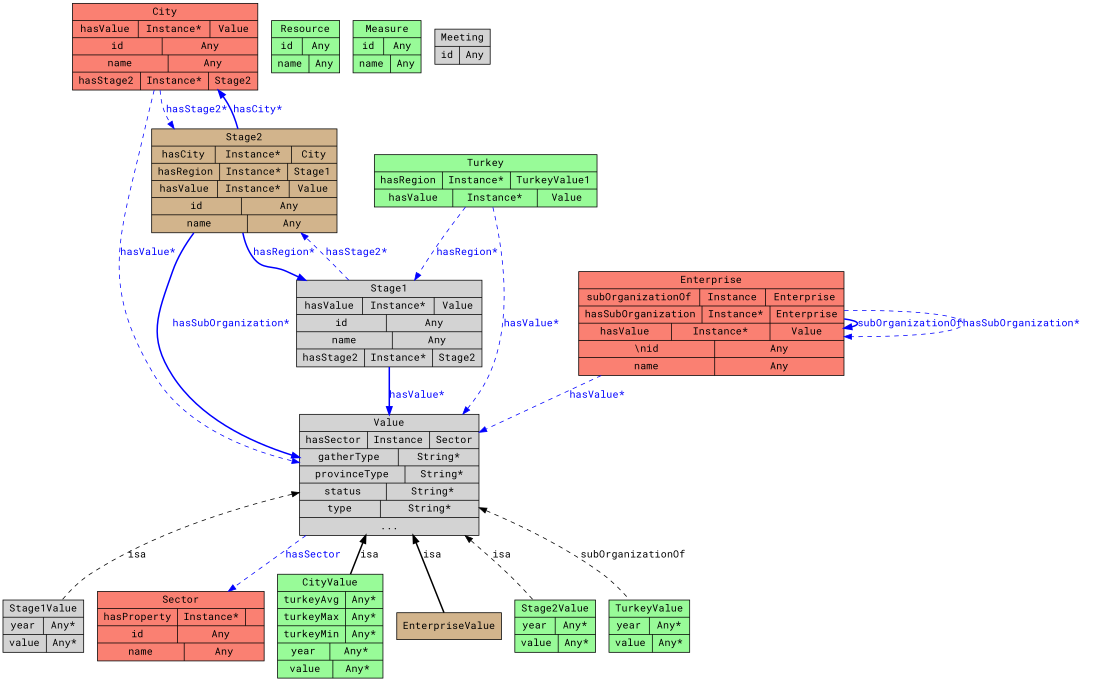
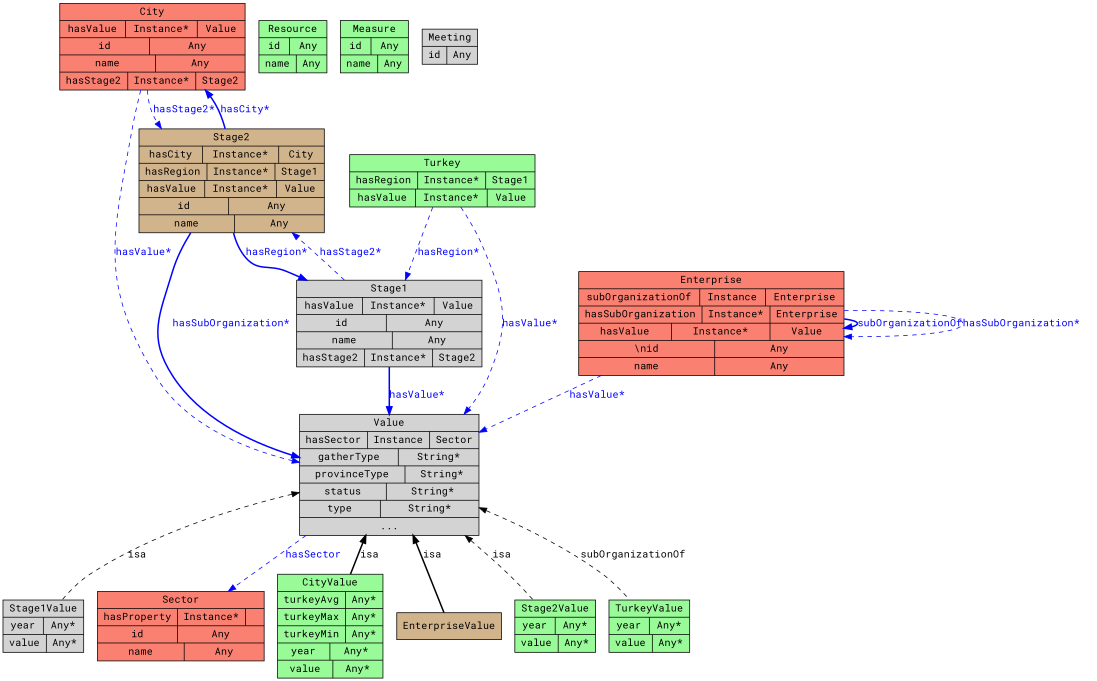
node "Turkey": text "TurkeyValue1" -> "Stage1"
